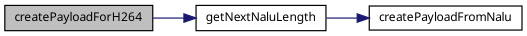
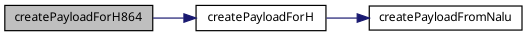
node "createPayloadForH264": label "createPayloadForH264" -> "createPayloadForH864"
node "getNextNaluLength": label "getNextNaluLength" -> "createPayloadForH"
